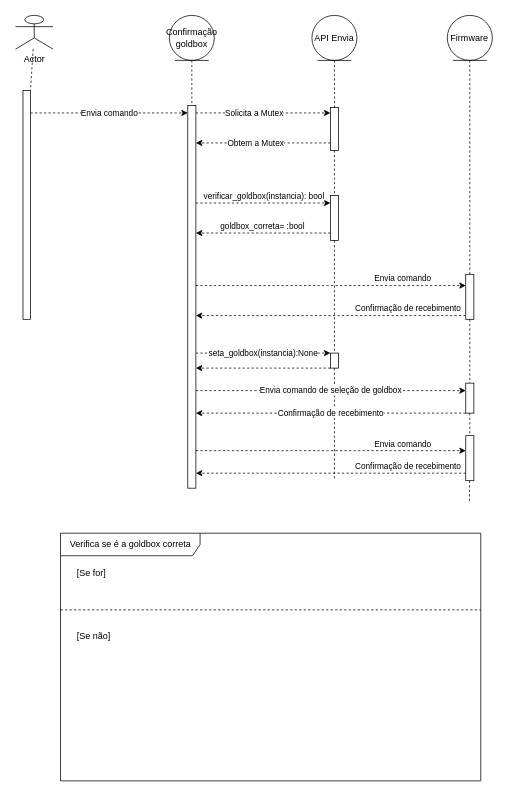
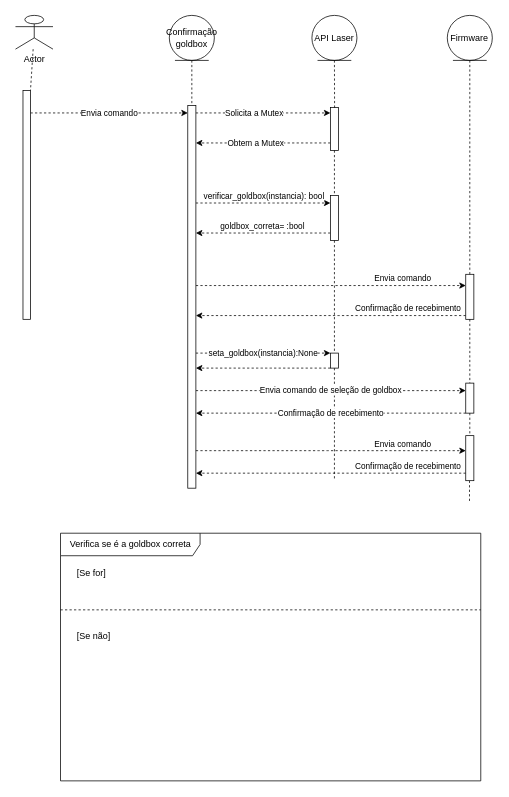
node "API Envia": label "API Envia" -> "API Laser"
